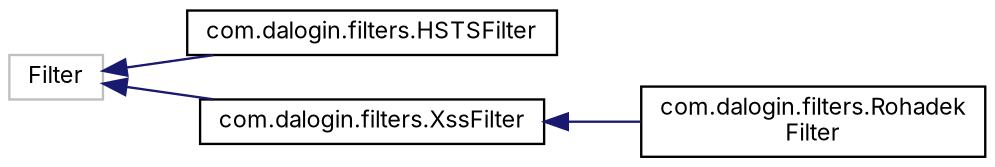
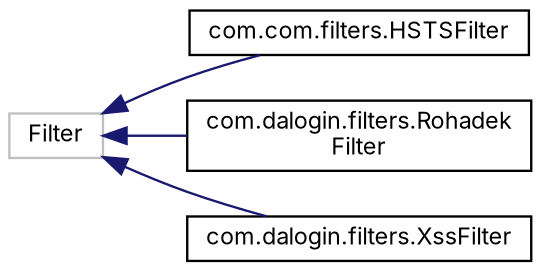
node "com.dalogin.filters.HSTSFilter": label "com.dalogin.filters.HSTSFilter" -> "com.com.filters.HSTSFilter"
edge "com.dalogin.filters.Rohadek Filter" -> "com.dalogin.filters.XssFilter": now "com.dalogin.filters.Rohadek Filter" -> "Filter"
